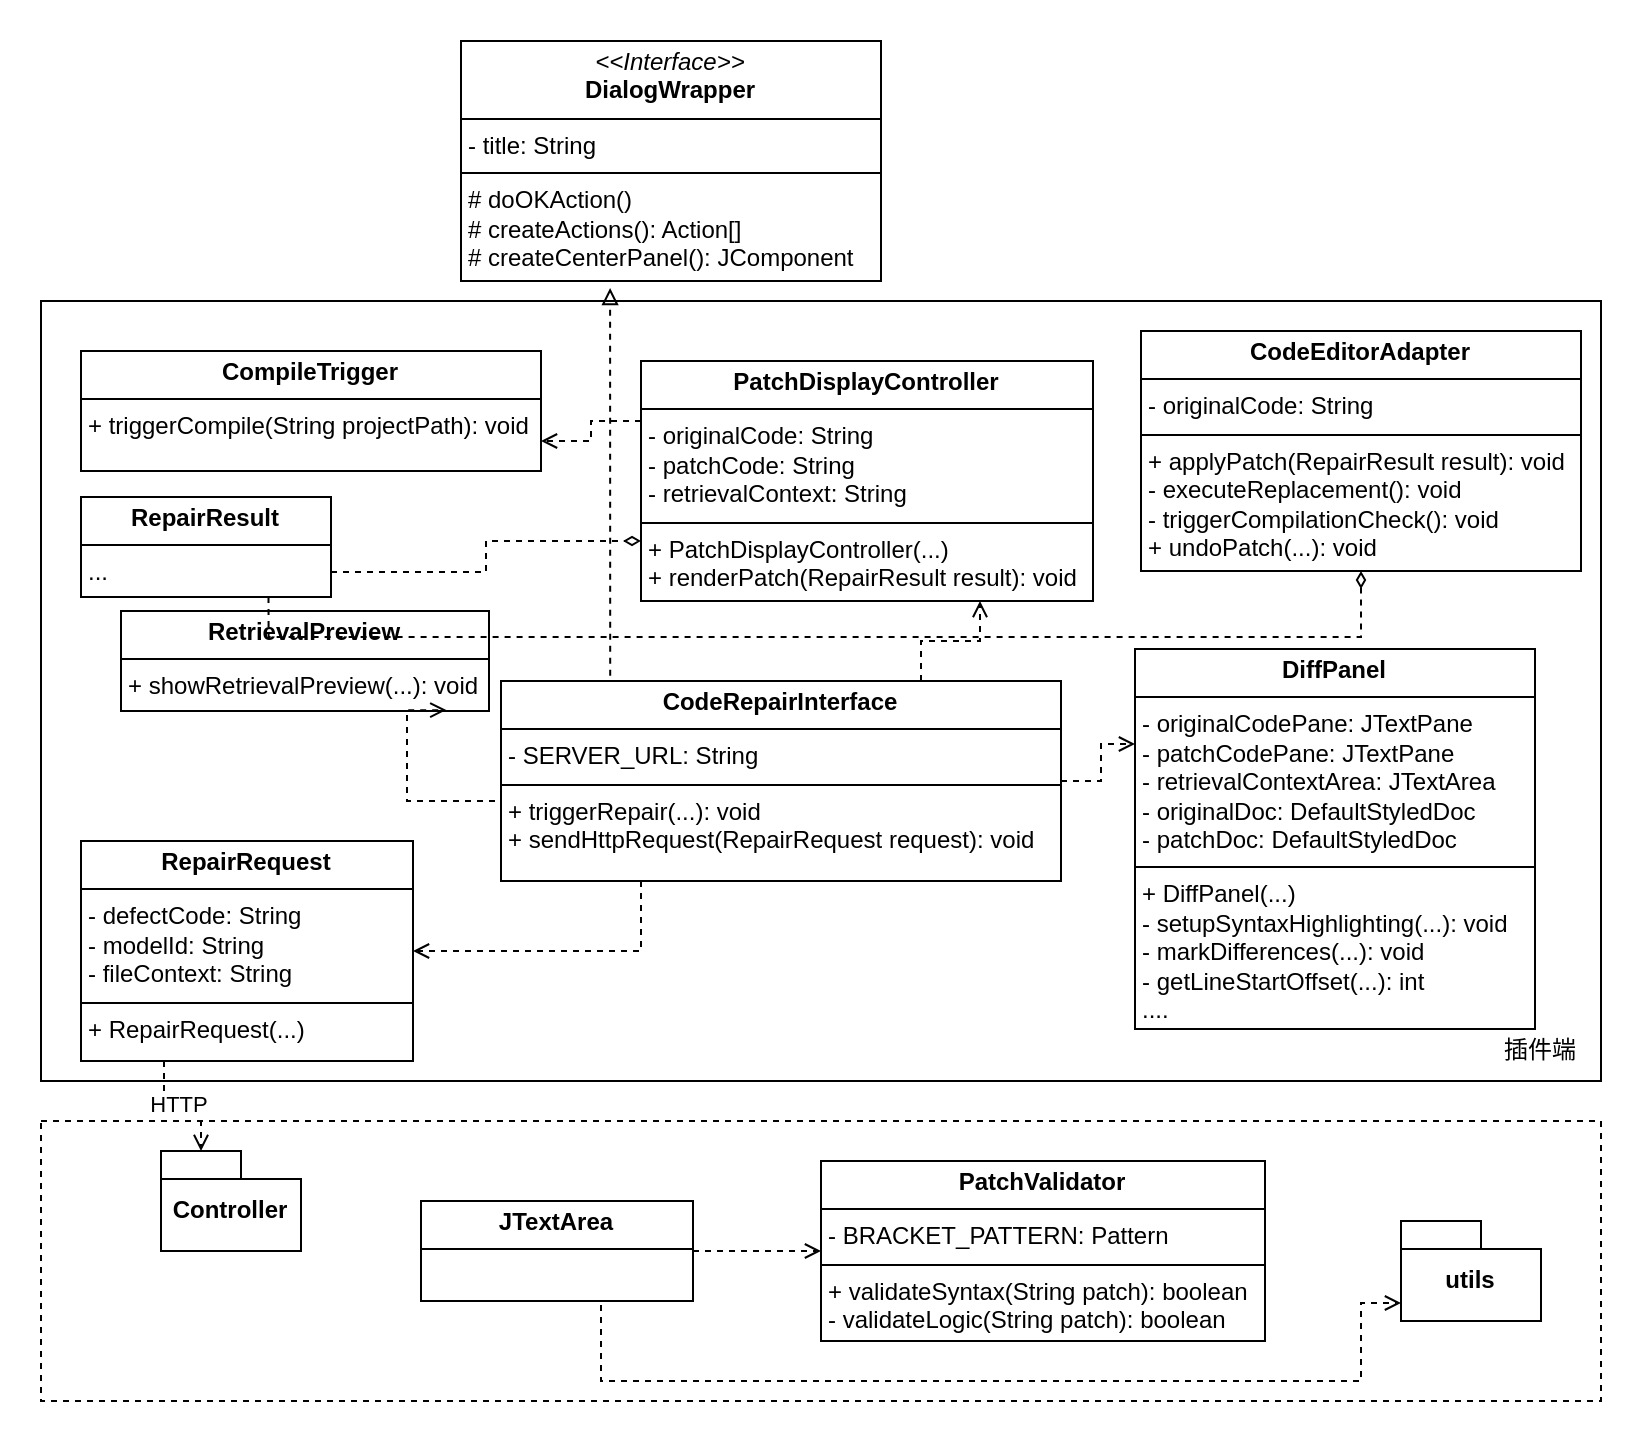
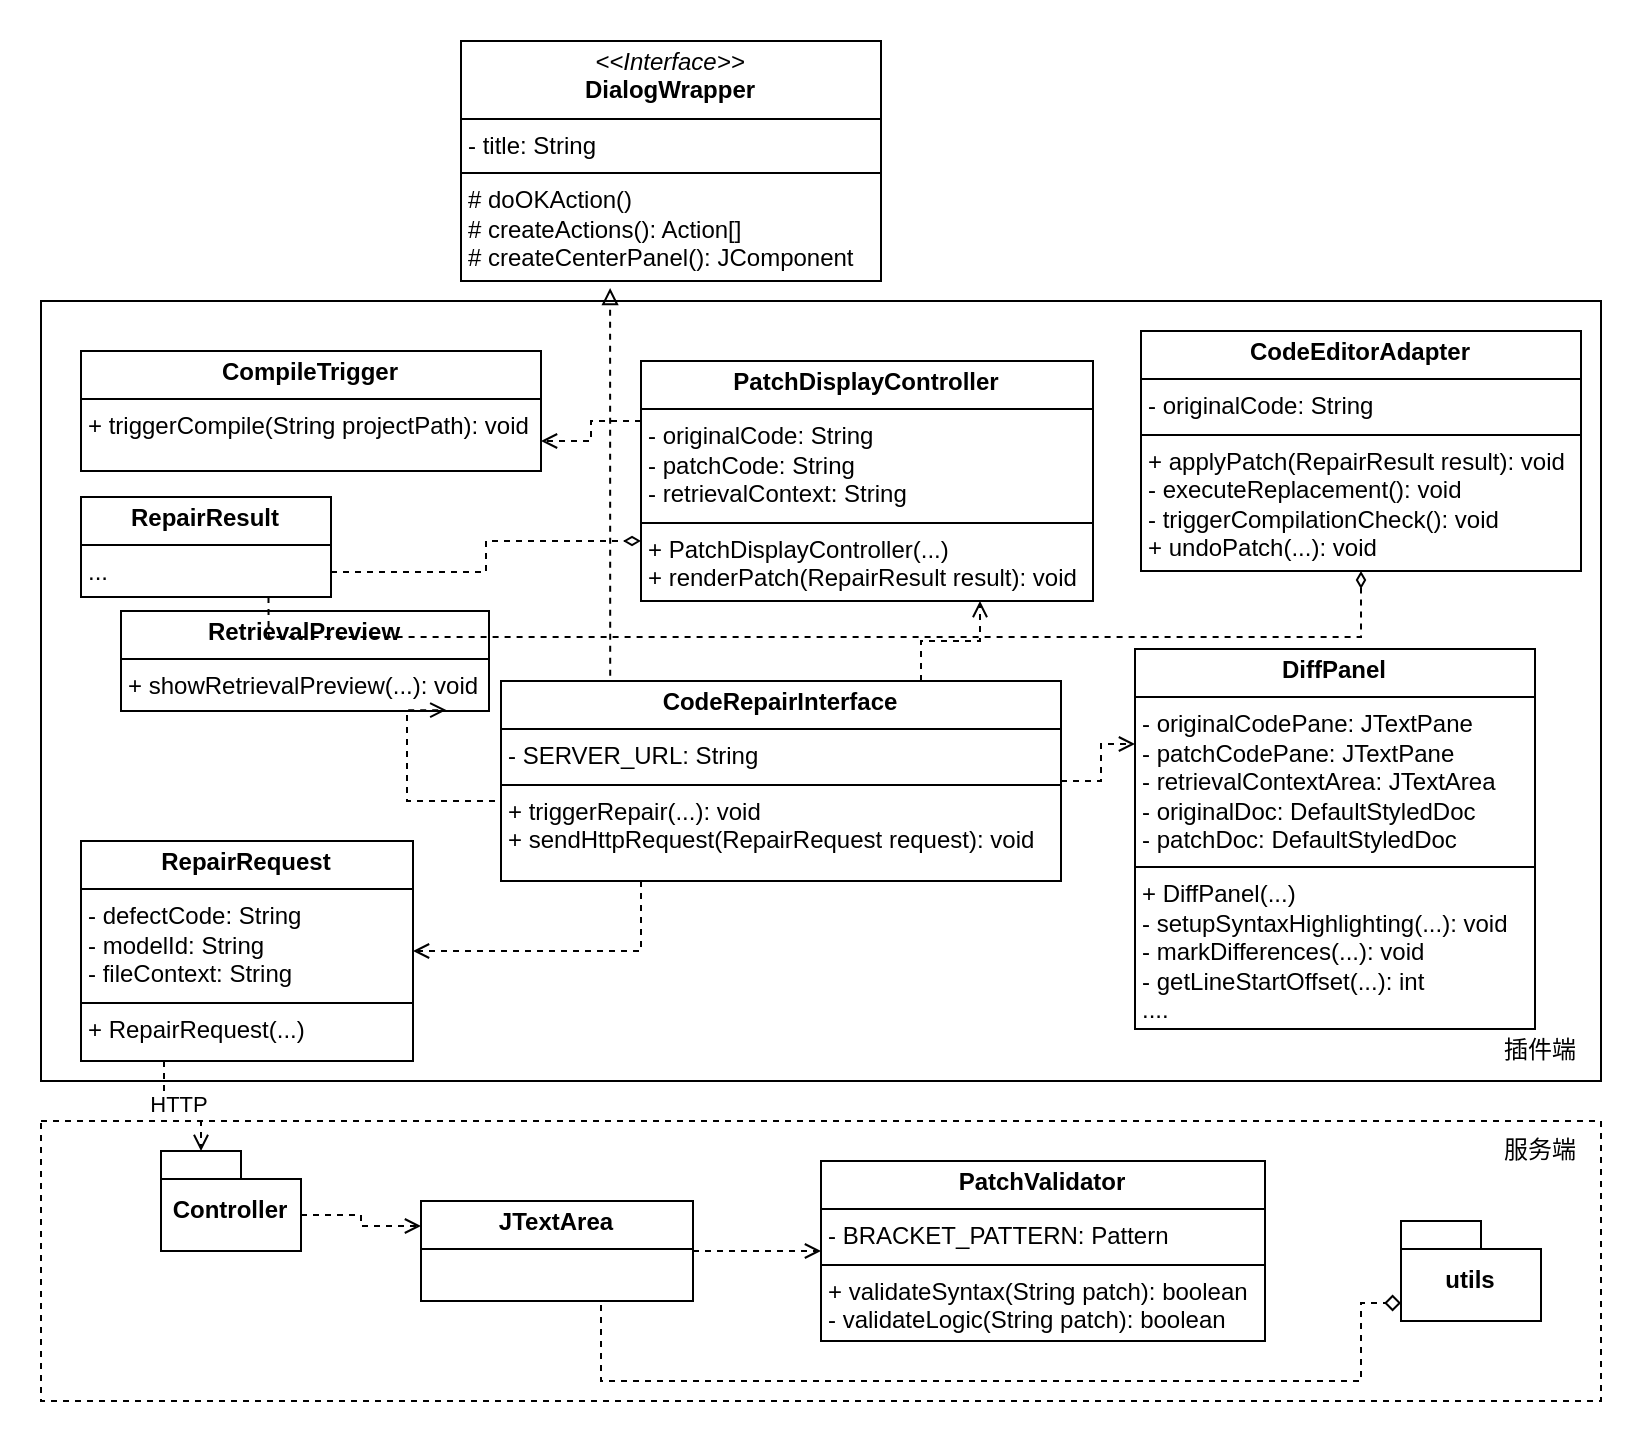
node "服务端": added
edge "Controller" -> "JTextArea": added
edge "JTextArea" -> "utils": arrowhead open -> diamond
